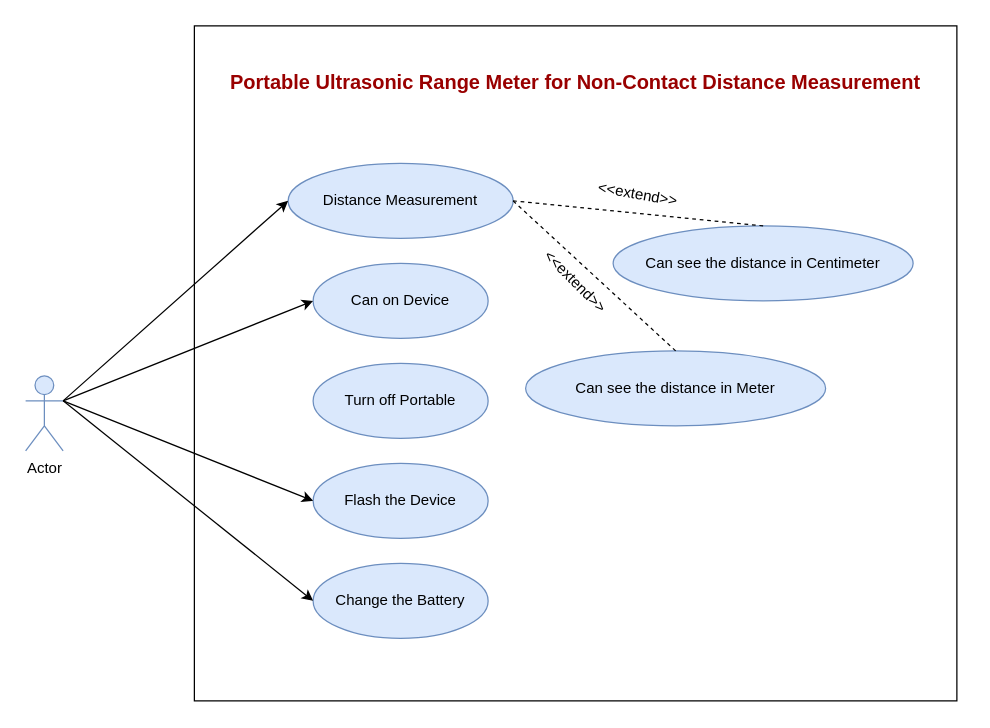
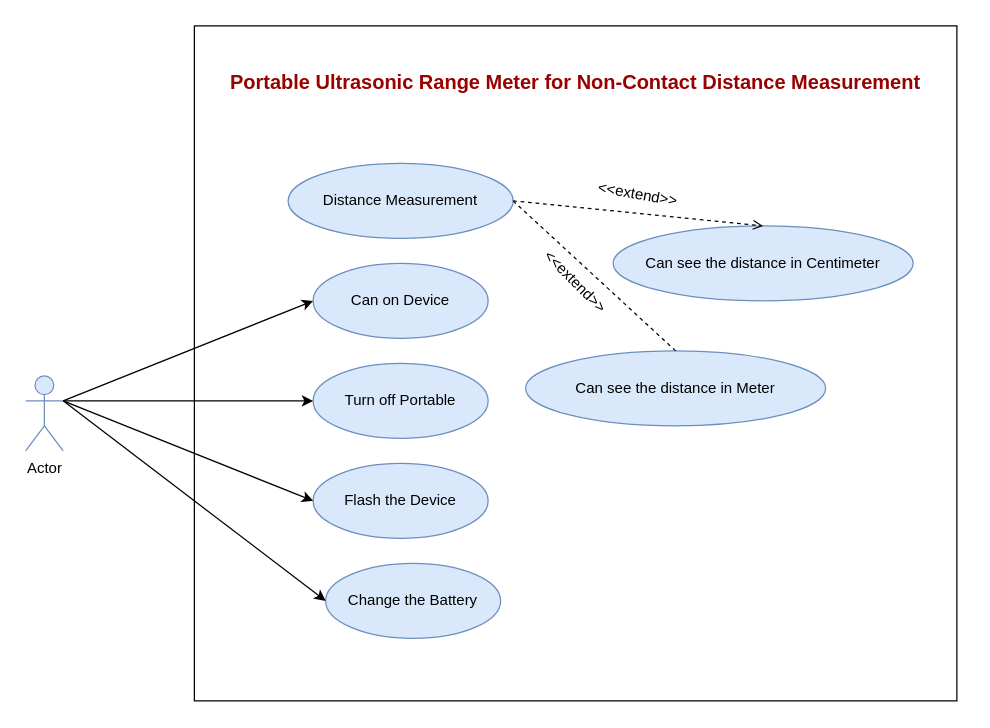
edge "Distance Measurement" -- "Can see the distance in Centimeter": arrowhead none -> open
edge "Actor" -> "Distance Measurement": removed
edge "Actor" -> "Turn off Portable": added
node "Change the Battery": moved (401, 601) -> (413, 601)
